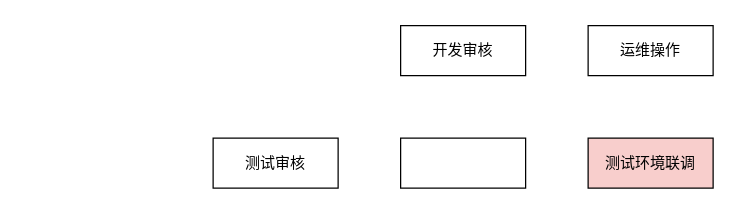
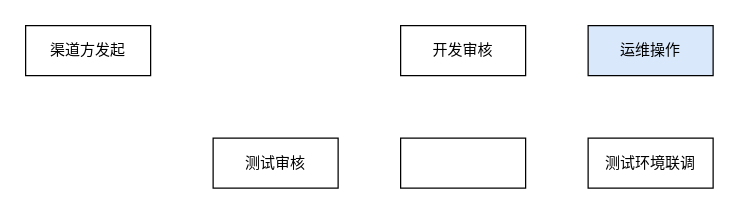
node "渠道方发起": added
node "运维操作": fillcolor #ffffff -> #dae8fc
node "测试环境联调": fillcolor #f8cecc -> #ffffff
